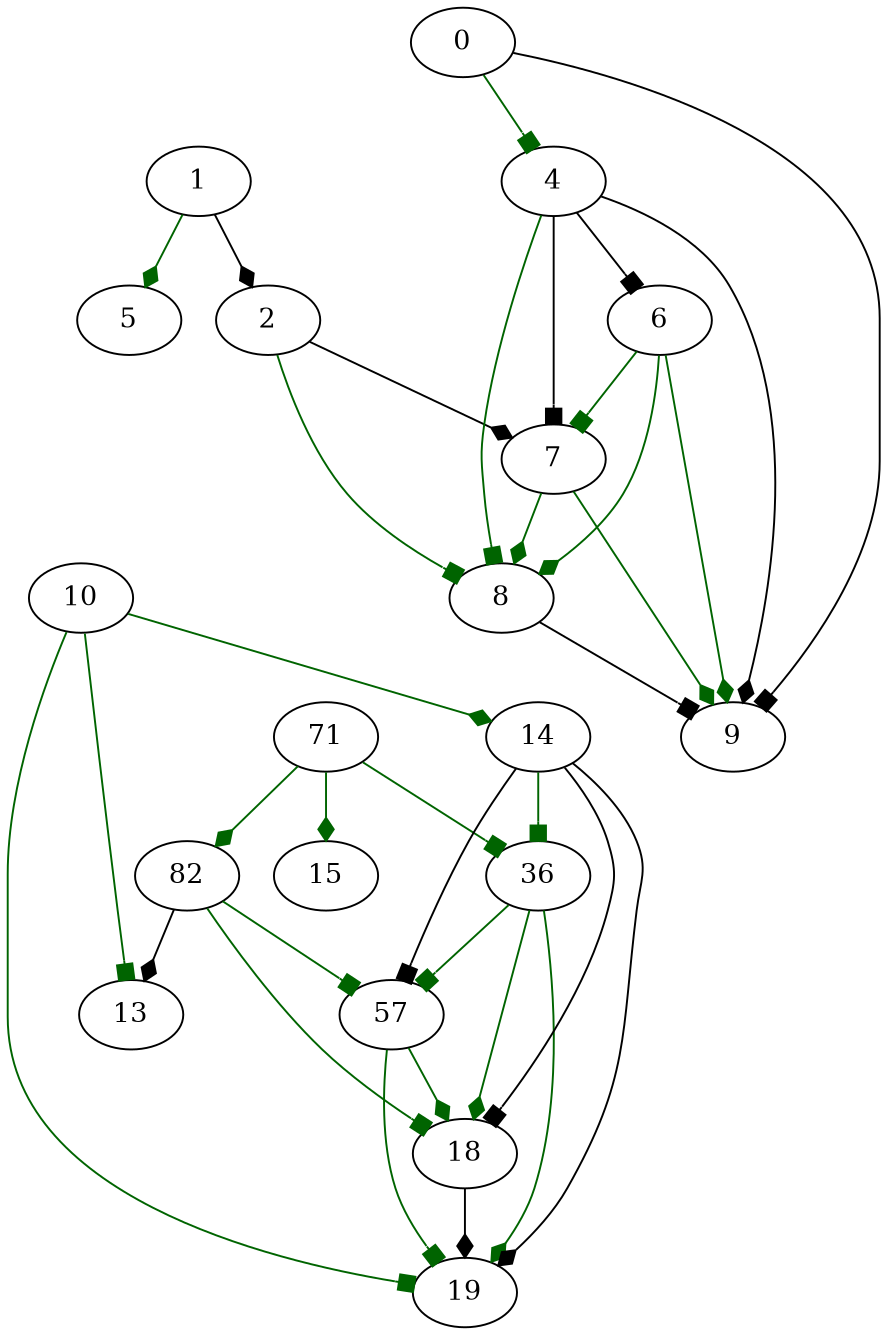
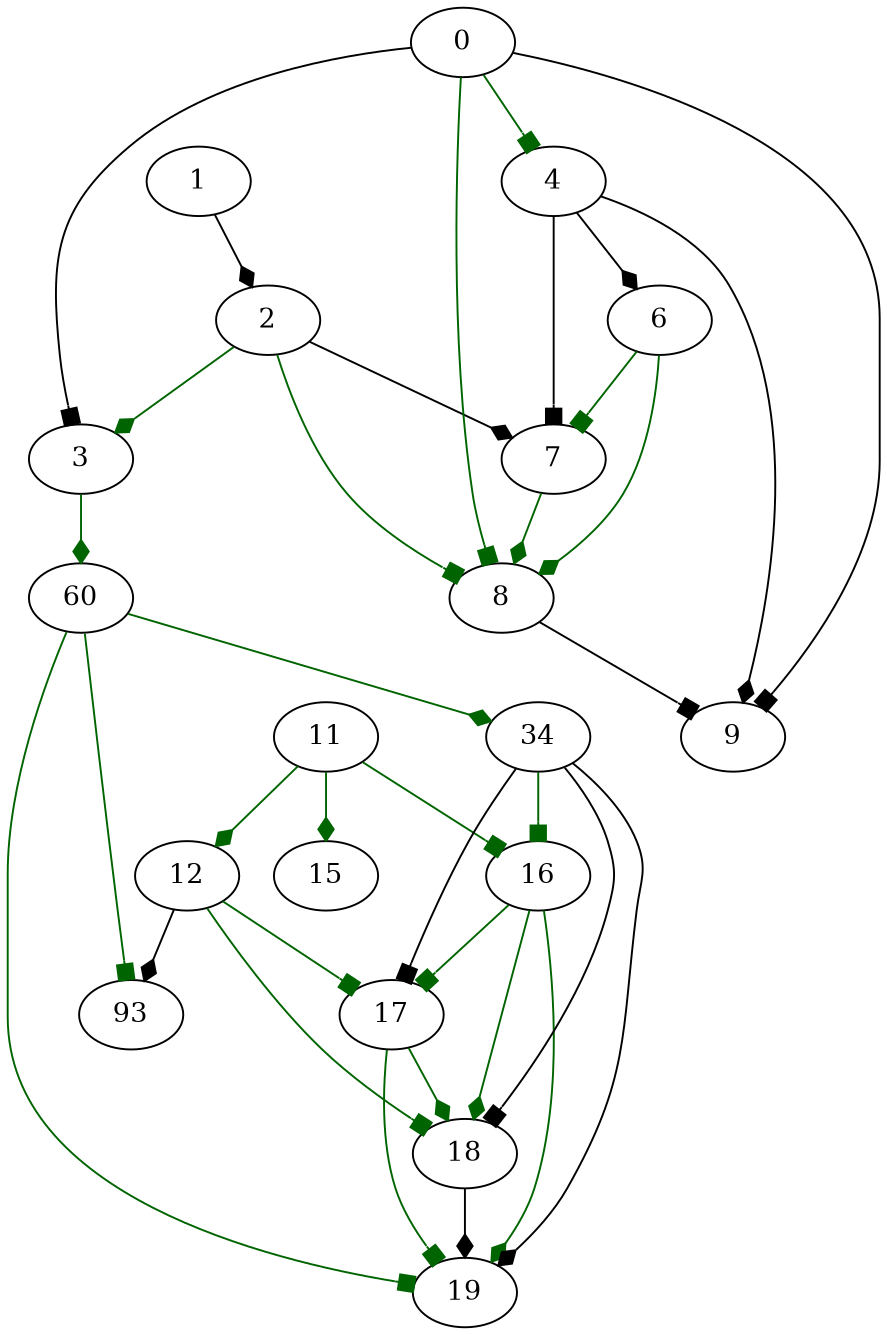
edge "4" -> "6": arrowhead box -> diamond
node "5": removed
edge "4" -> "8": now "0" -> "8"
node "3": added
edge "6" -> "9": removed
edge "7" -> "9": removed
node "10": label "10" -> "60"
node "71": label "71" -> "11"
node "14": label "14" -> "34"
node "82": label "82" -> "12"
node "36": label "36" -> "16"
node "13": label "13" -> "93"
node "57": label "57" -> "17"
